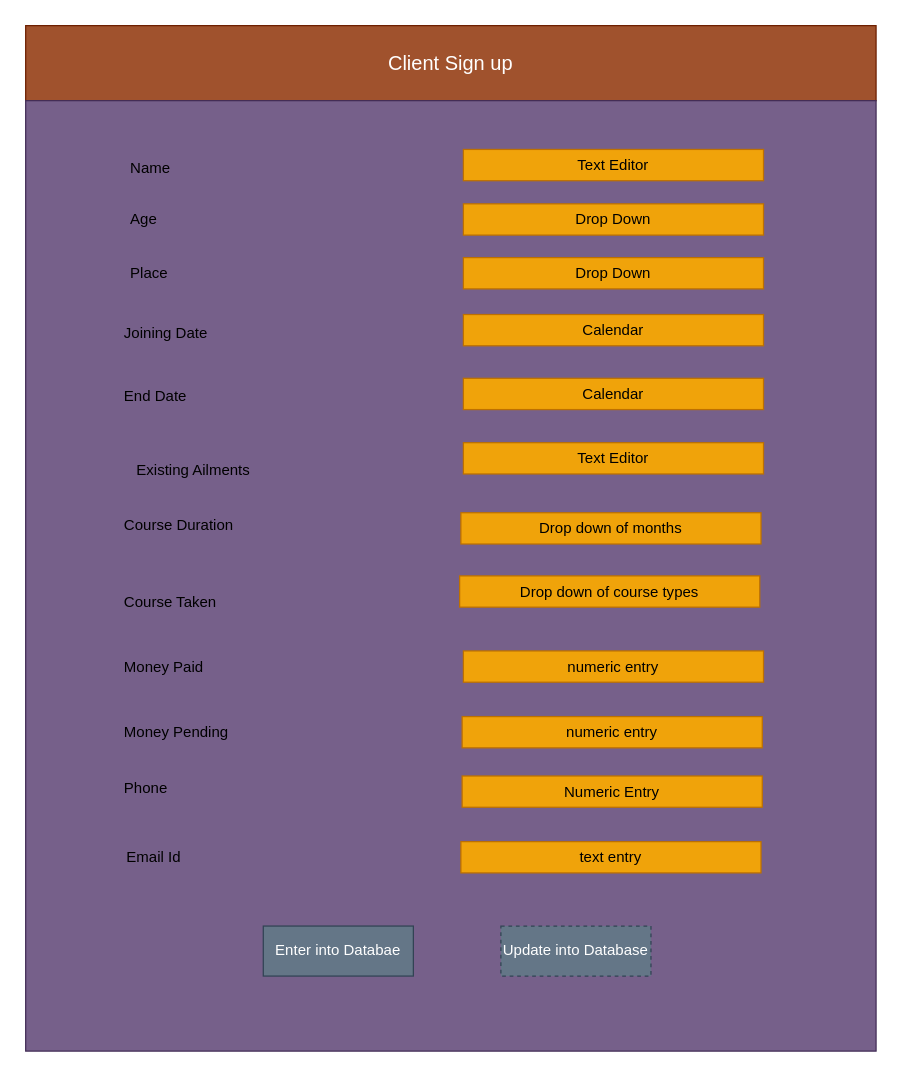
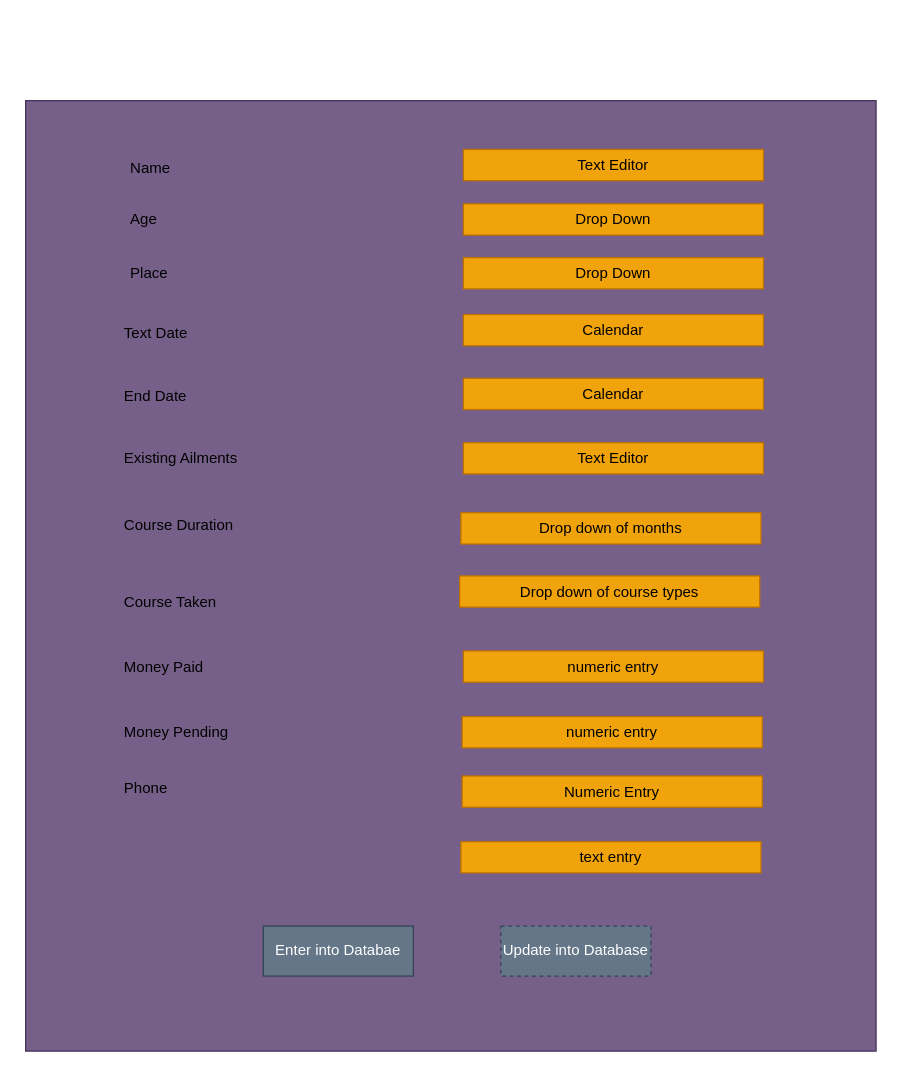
node "Client Sign up": removed
node "Joining Date": label "Joining Date" -> "Text Date"
node "Existing Ailments": moved (197, 471) -> (184, 458)
node "Email Id": removed
